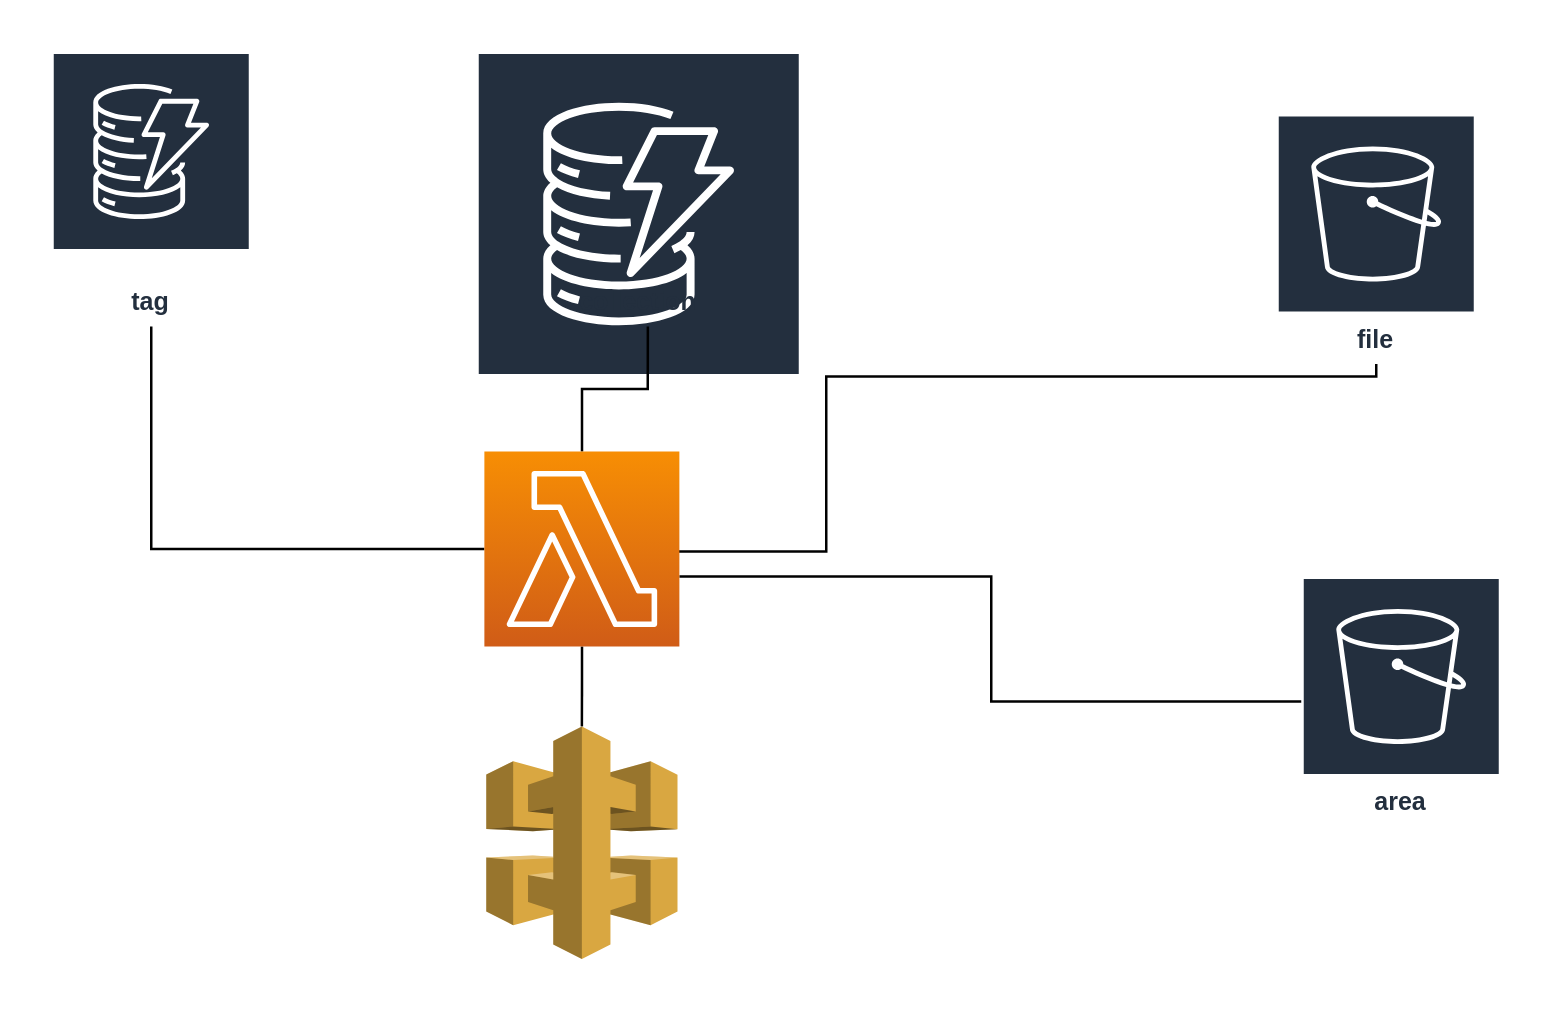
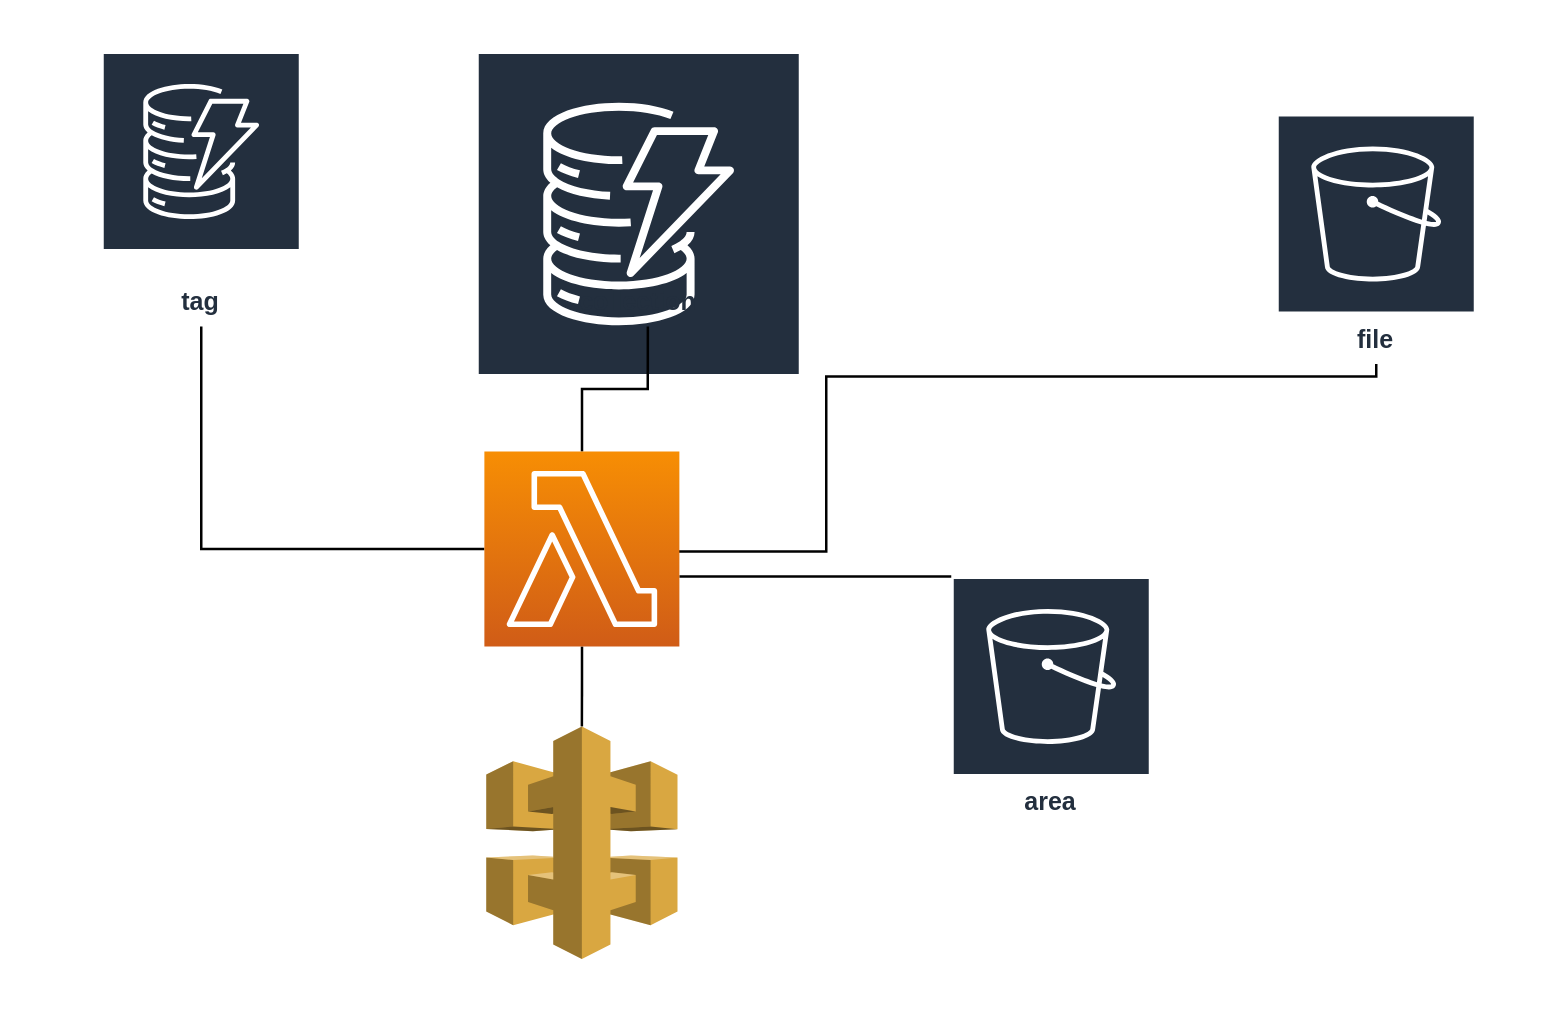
node "tag": moved (151, 189) -> (201, 189)
node "area": moved (1401, 701) -> (1051, 701)
